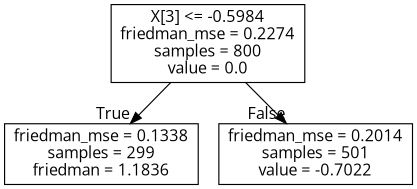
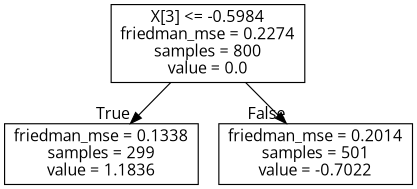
node "friedman_mse = 0.1338 samples = 299 friedman = 1.1836": label "friedman_mse = 0.1338 samples = 299 friedman = 1.1836" -> "friedman_mse = 0.1338 samples = 299 value = 1.1836"
